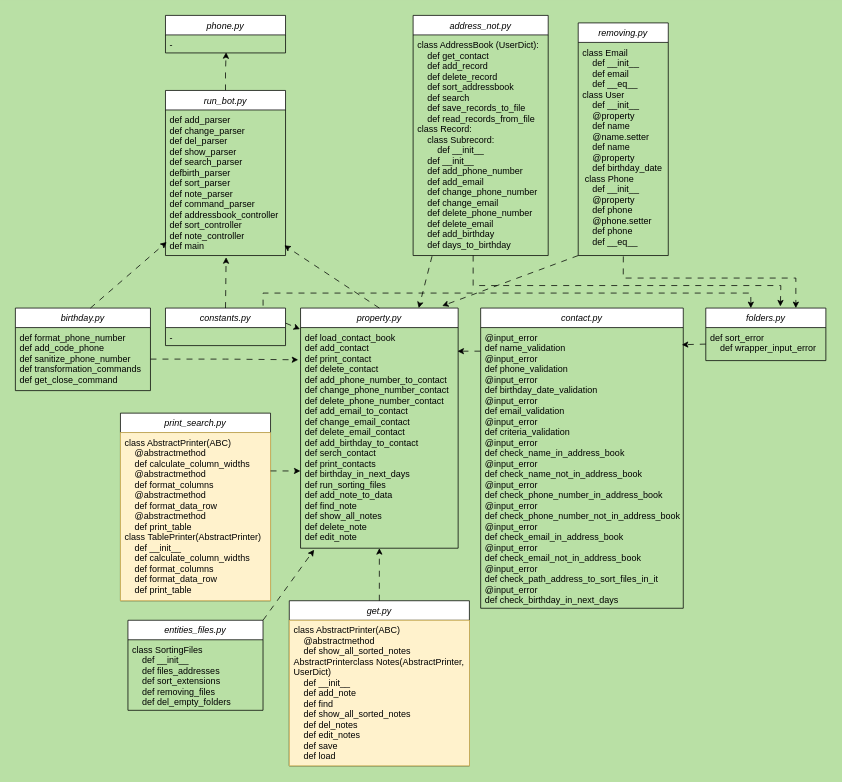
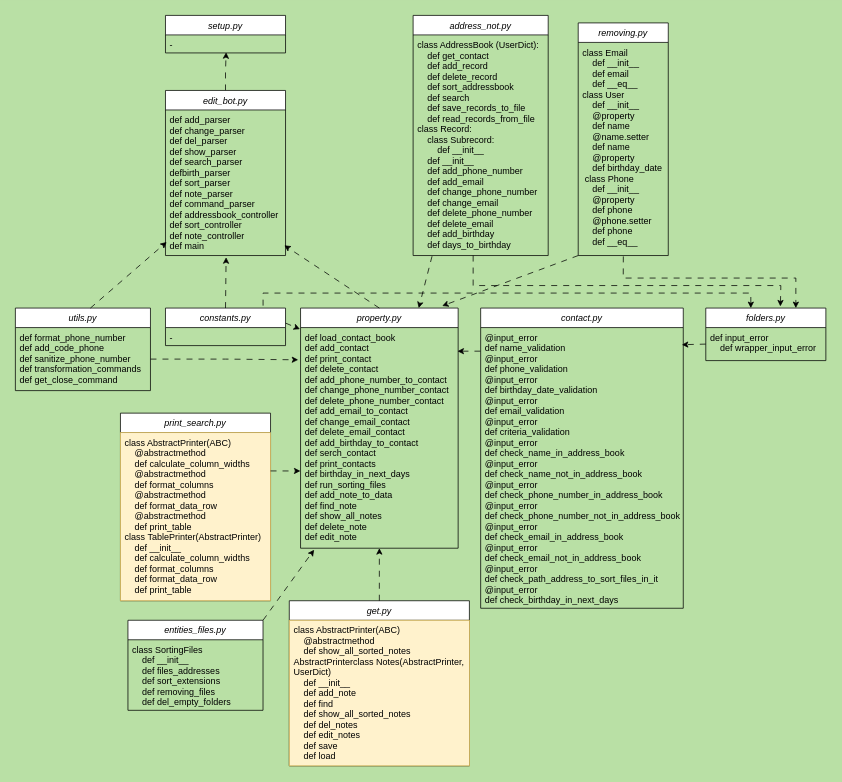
node "phone.py": label "phone.py" -> "setup.py"
node "run_bot.py": label "run_bot.py" -> "edit_bot.py"
node "birthday.py": label "birthday.py" -> "utils.py"
node "def sort_error def wrapper_input_error": label "def sort_error def wrapper_input_error" -> "def input_error def wrapper_input_error"
